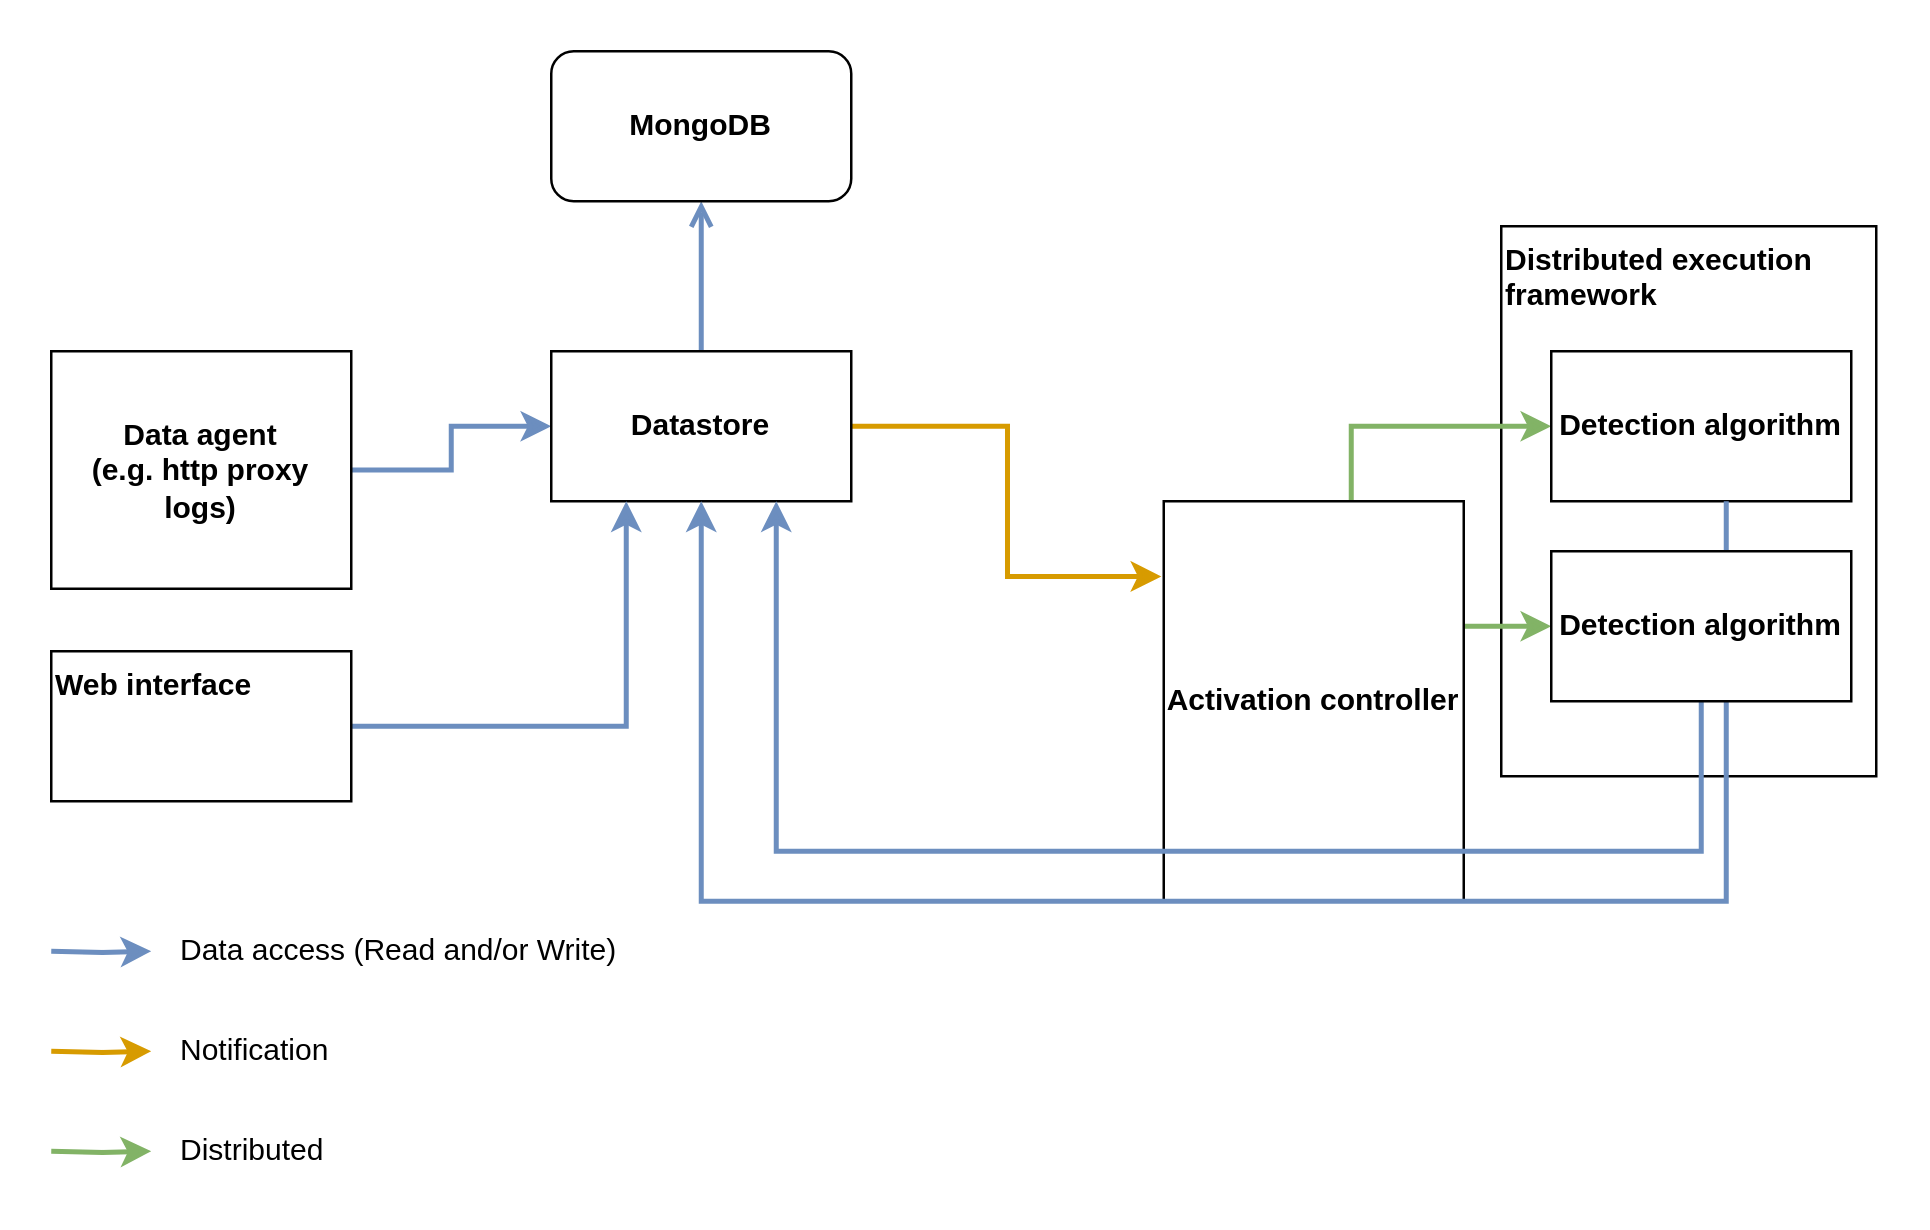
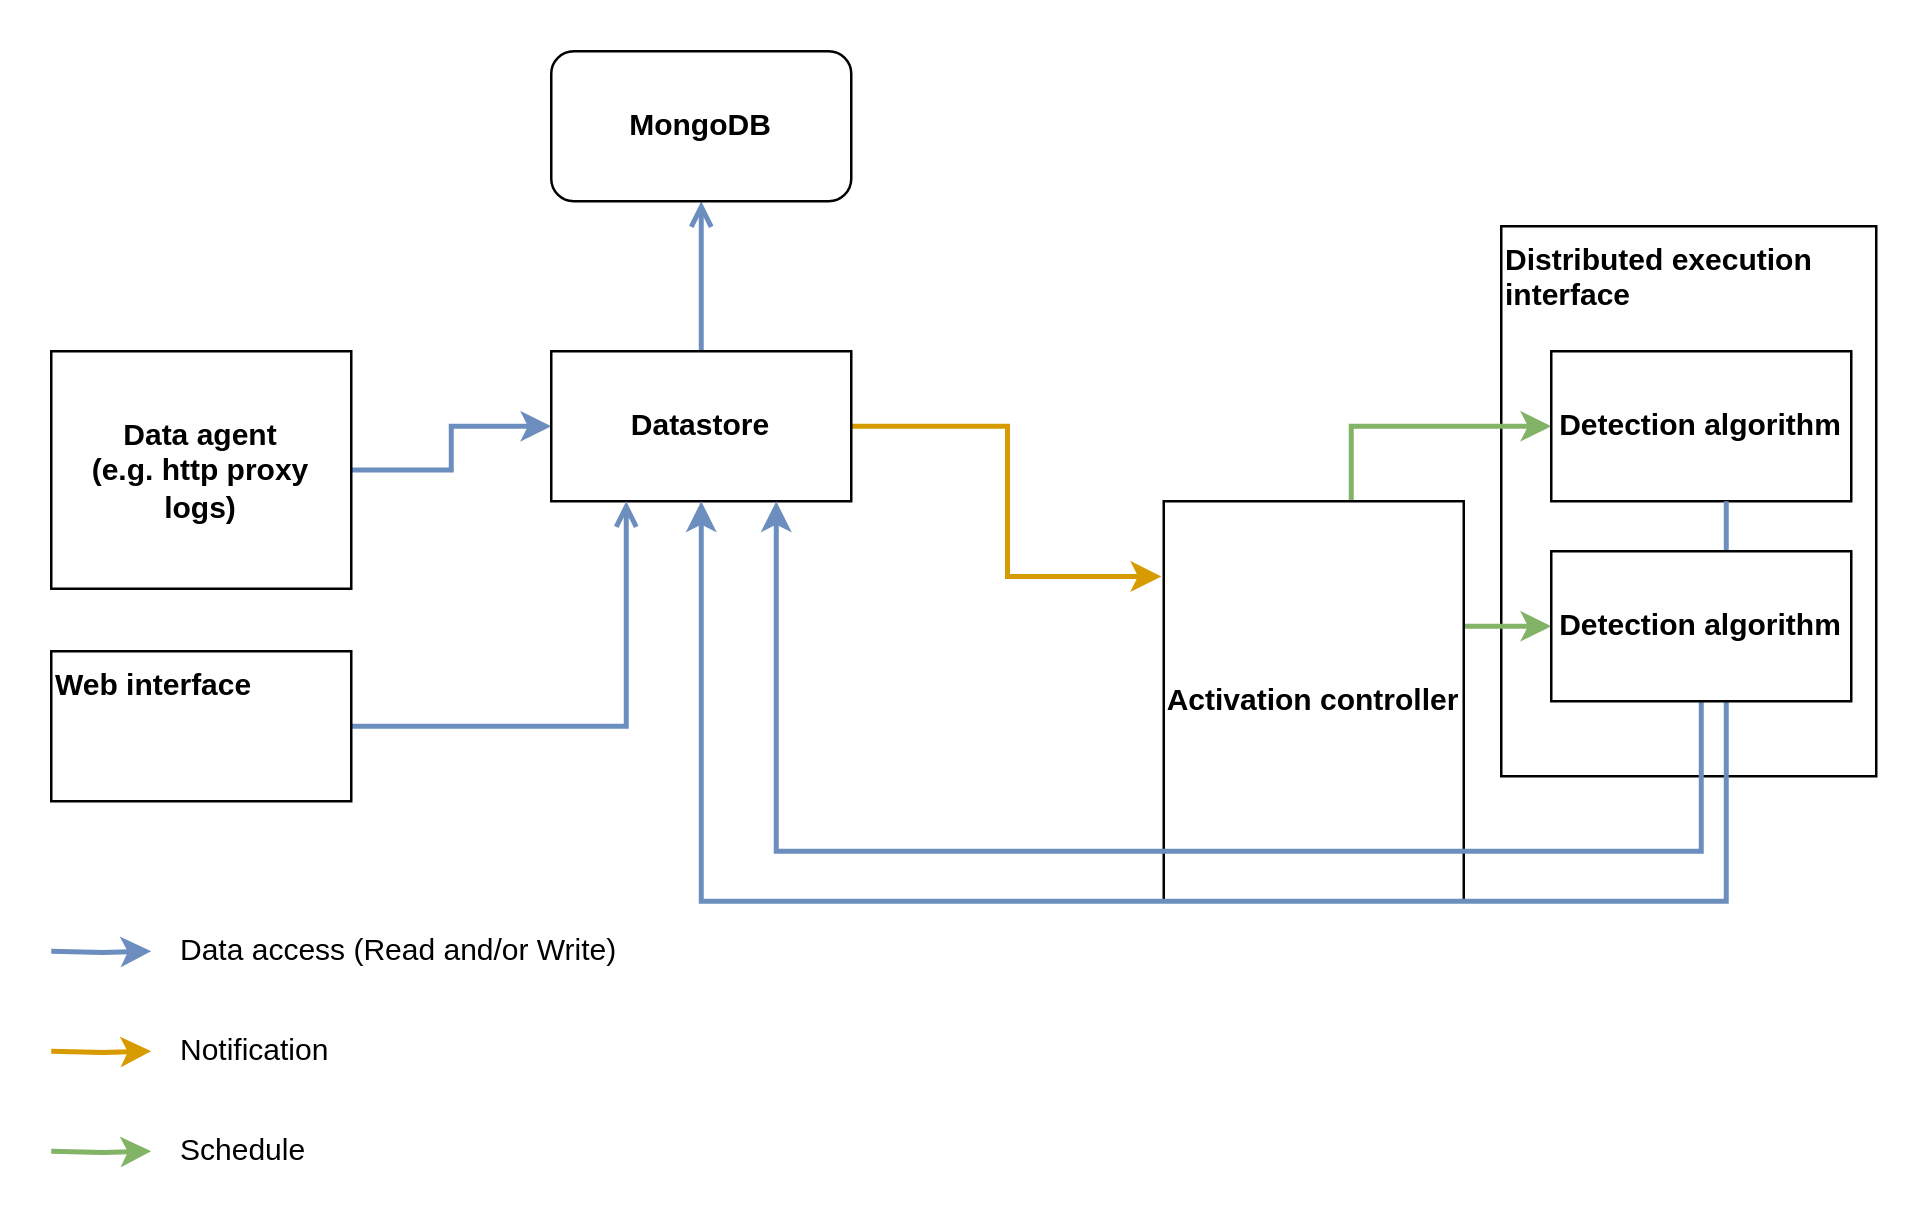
node "Distributed execution framework": label "Distributed execution framework" -> "Distributed execution interface"
edge "Web interface" -> "Datastore": arrowhead classic -> open
node "Distributed": label "Distributed" -> "Schedule"
